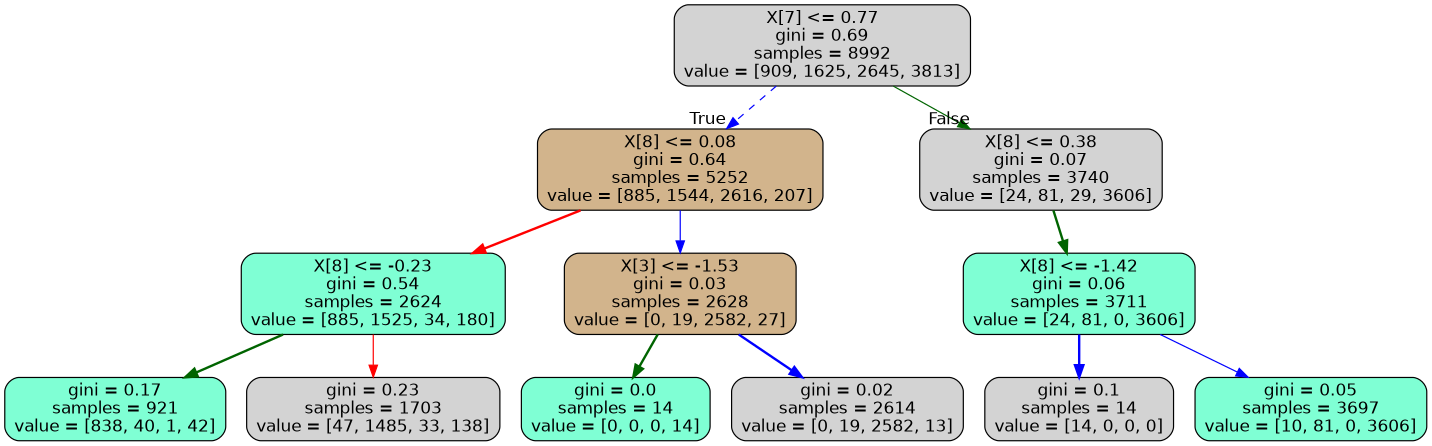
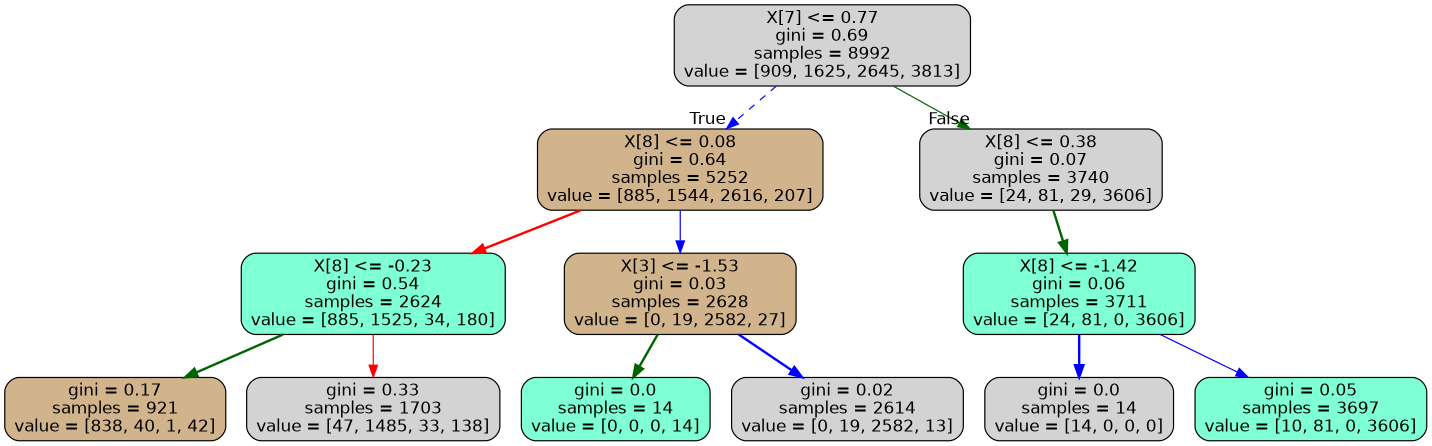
node "gini = 0.17 samples = 921 value = [838, 40, 1, 42]": fillcolor aquamarine -> tan
node "gini = 0.23 samples = 1703 value = [47, 1485, 33, 138]": label "gini = 0.23 samples = 1703 value = [47, 1485, 33, 138]" -> "gini = 0.33 samples = 1703 value = [47, 1485, 33, 138]"
node "gini = 0.1 samples = 14 value = [14, 0, 0, 0]": label "gini = 0.1 samples = 14 value = [14, 0, 0, 0]" -> "gini = 0.0 samples = 14 value = [14, 0, 0, 0]"
